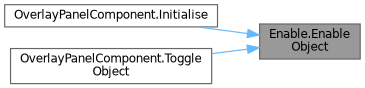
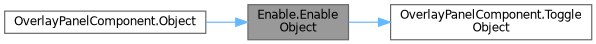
node "OverlayPanelComponent.Initialise": label "OverlayPanelComponent.Initialise" -> "OverlayPanelComponent.Object"
edge "OverlayPanelComponent.Toggle Object" -> "Enable.Enable Object": reversed
